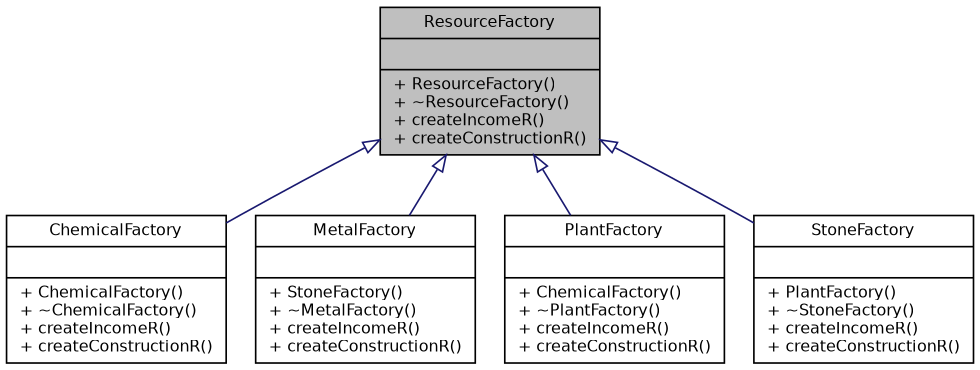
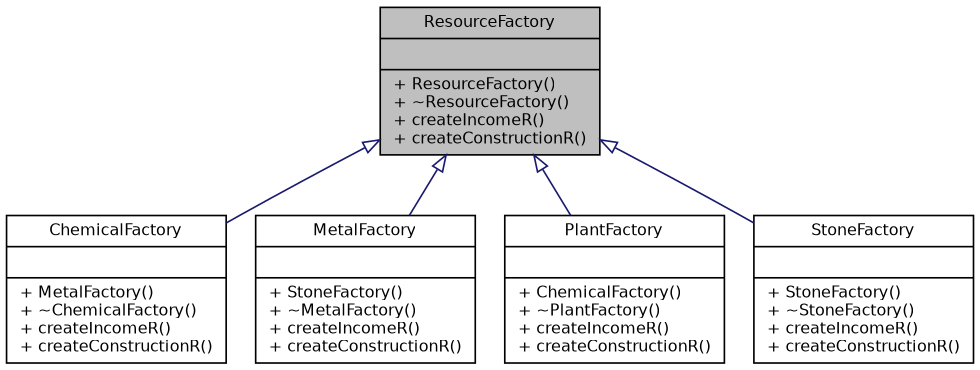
node "ChemicalFactory": text "+ ChemicalFactory()" -> "+ MetalFactory()"
node "StoneFactory": text "+ PlantFactory()" -> "+ StoneFactory()"
